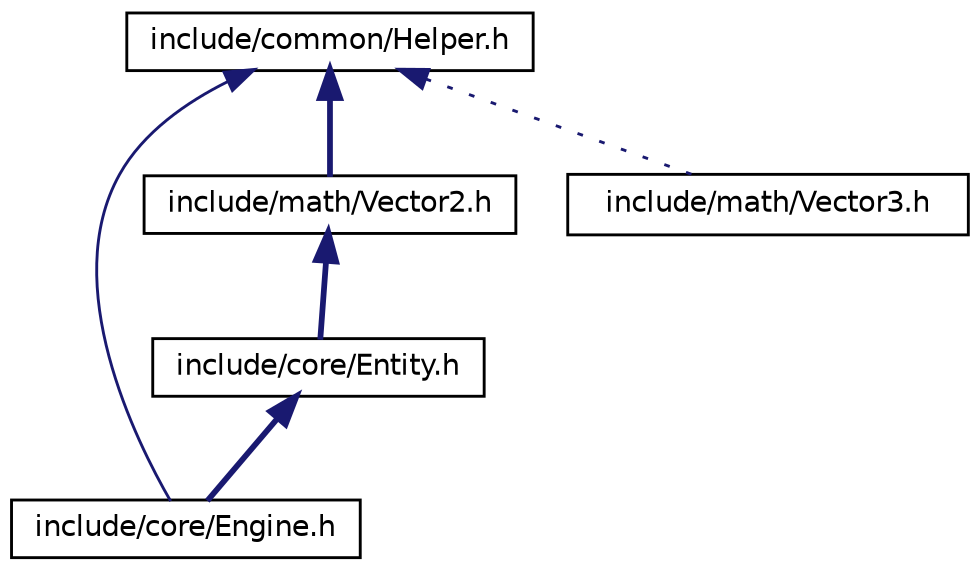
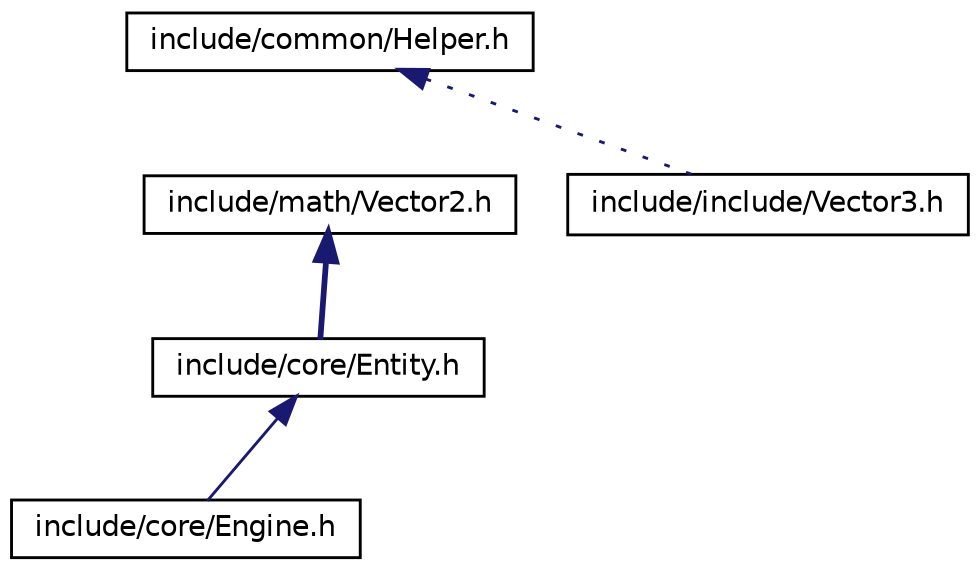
edge "include/math/Vector2.h" -> "include/common/Helper.h": removed
node "include/math/Vector3.h": label "include/math/Vector3.h" -> "include/include/Vector3.h"
edge "include/core/Engine.h" -> "include/common/Helper.h": removed
edge "include/core/Engine.h" -> "include/core/Entity.h": style bold -> solid
